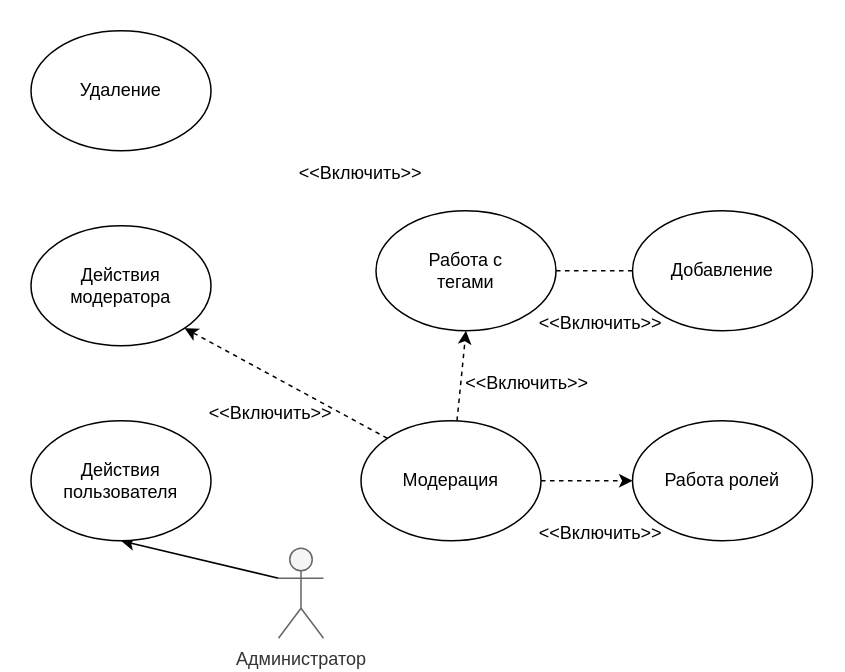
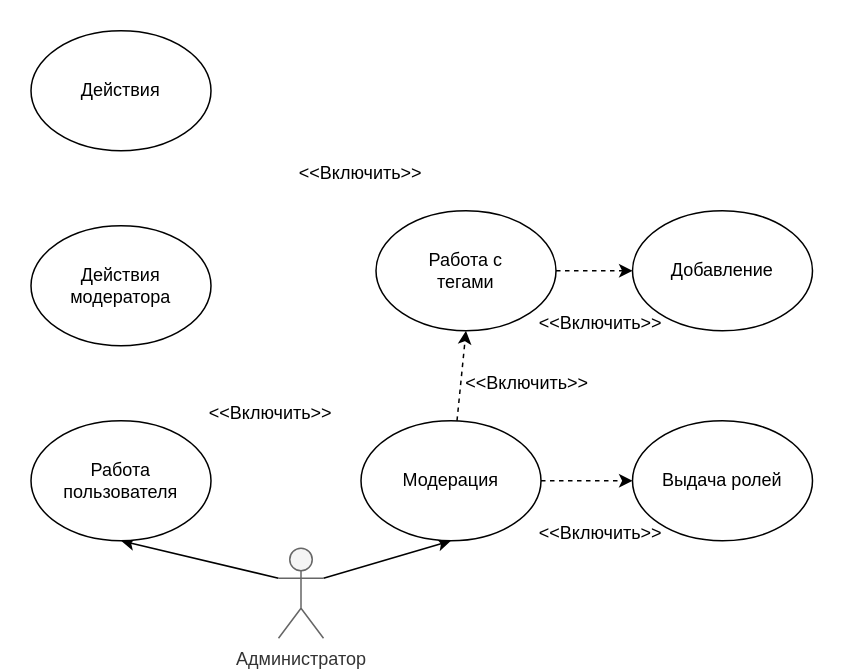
node "Удаление": label "Удаление" -> "Действия"
edge "Работа с тегами" -- "Добавление": arrowhead none -> classic
edge "Модерация" -> "Действия модератора": removed
node "Действия пользователя": label "Действия пользователя" -> "Работа пользователя"
node "Работа ролей": label "Работа ролей" -> "Выдача ролей"
edge "Администратор" -> "Модерация": added
